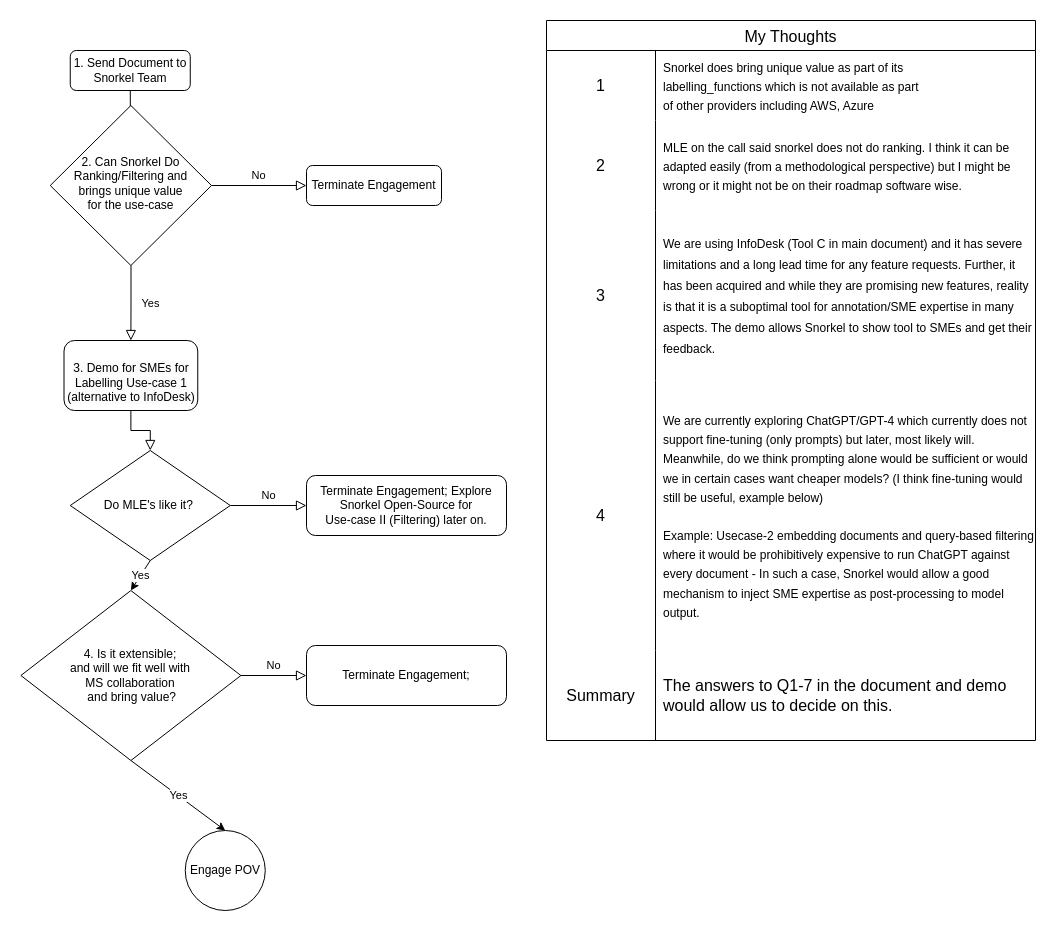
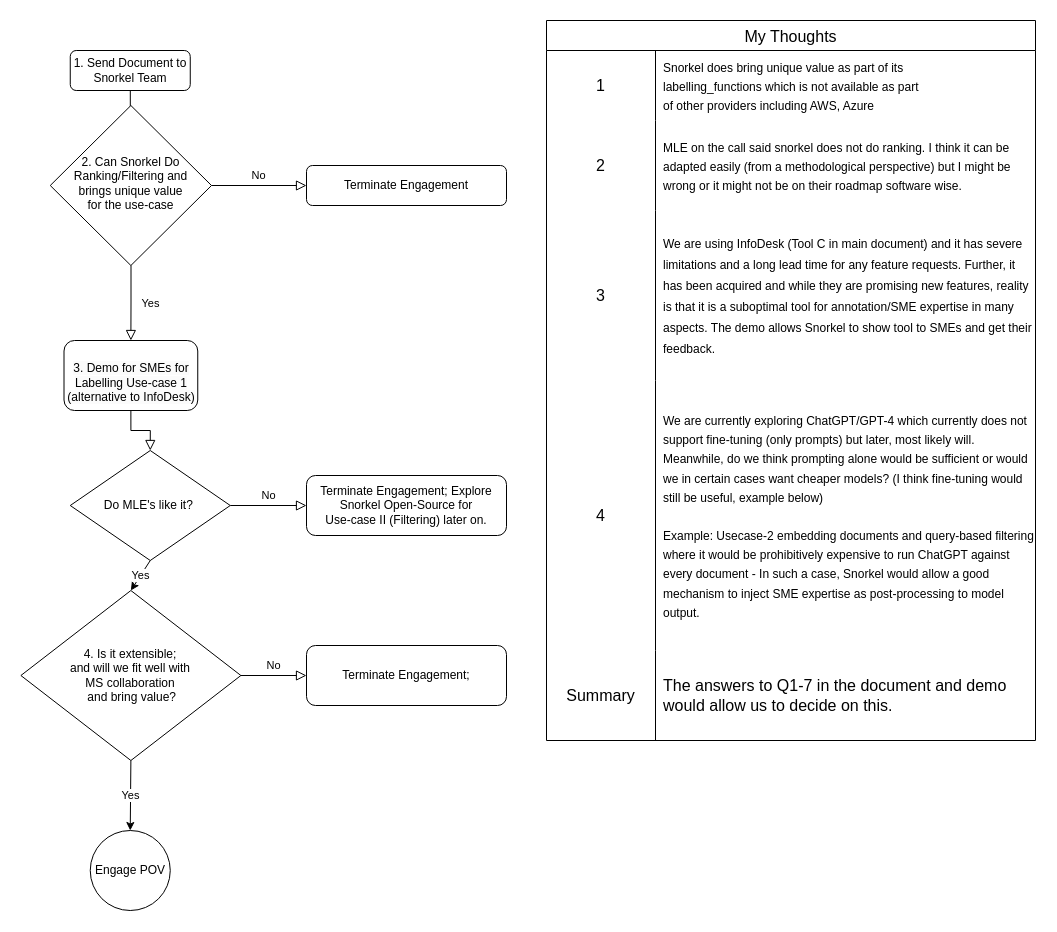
node "Terminate Engagement": size 135x40 -> 200x40
node "Engage POV": moved (225, 871) -> (130, 871)
